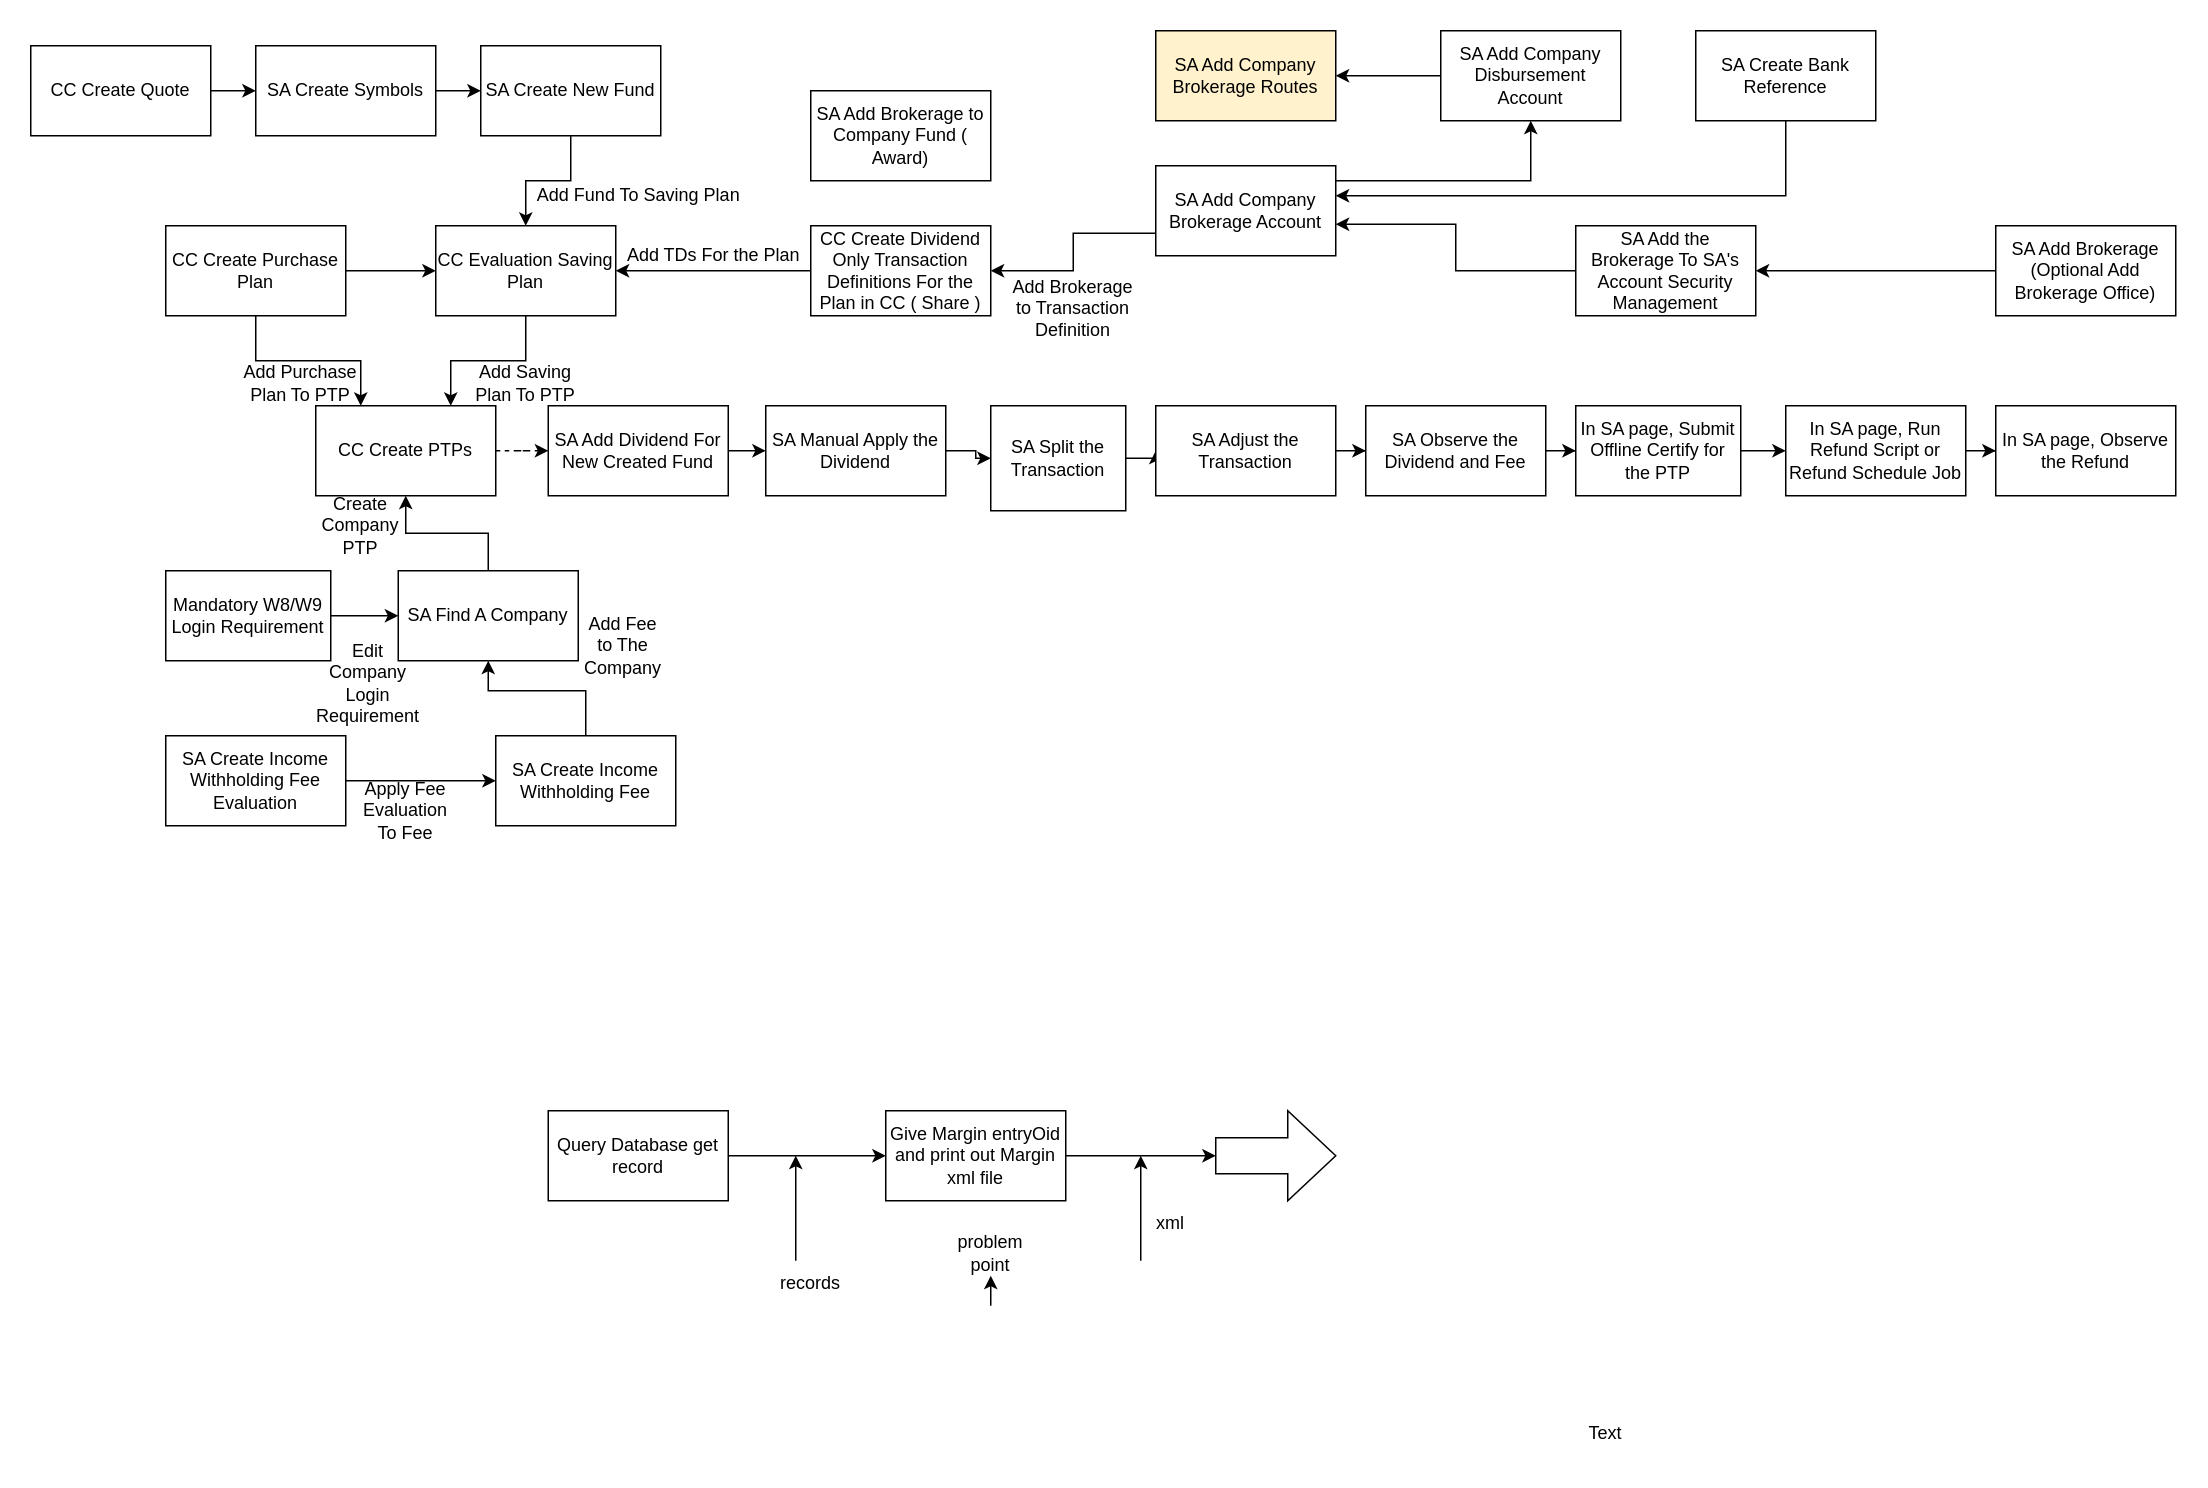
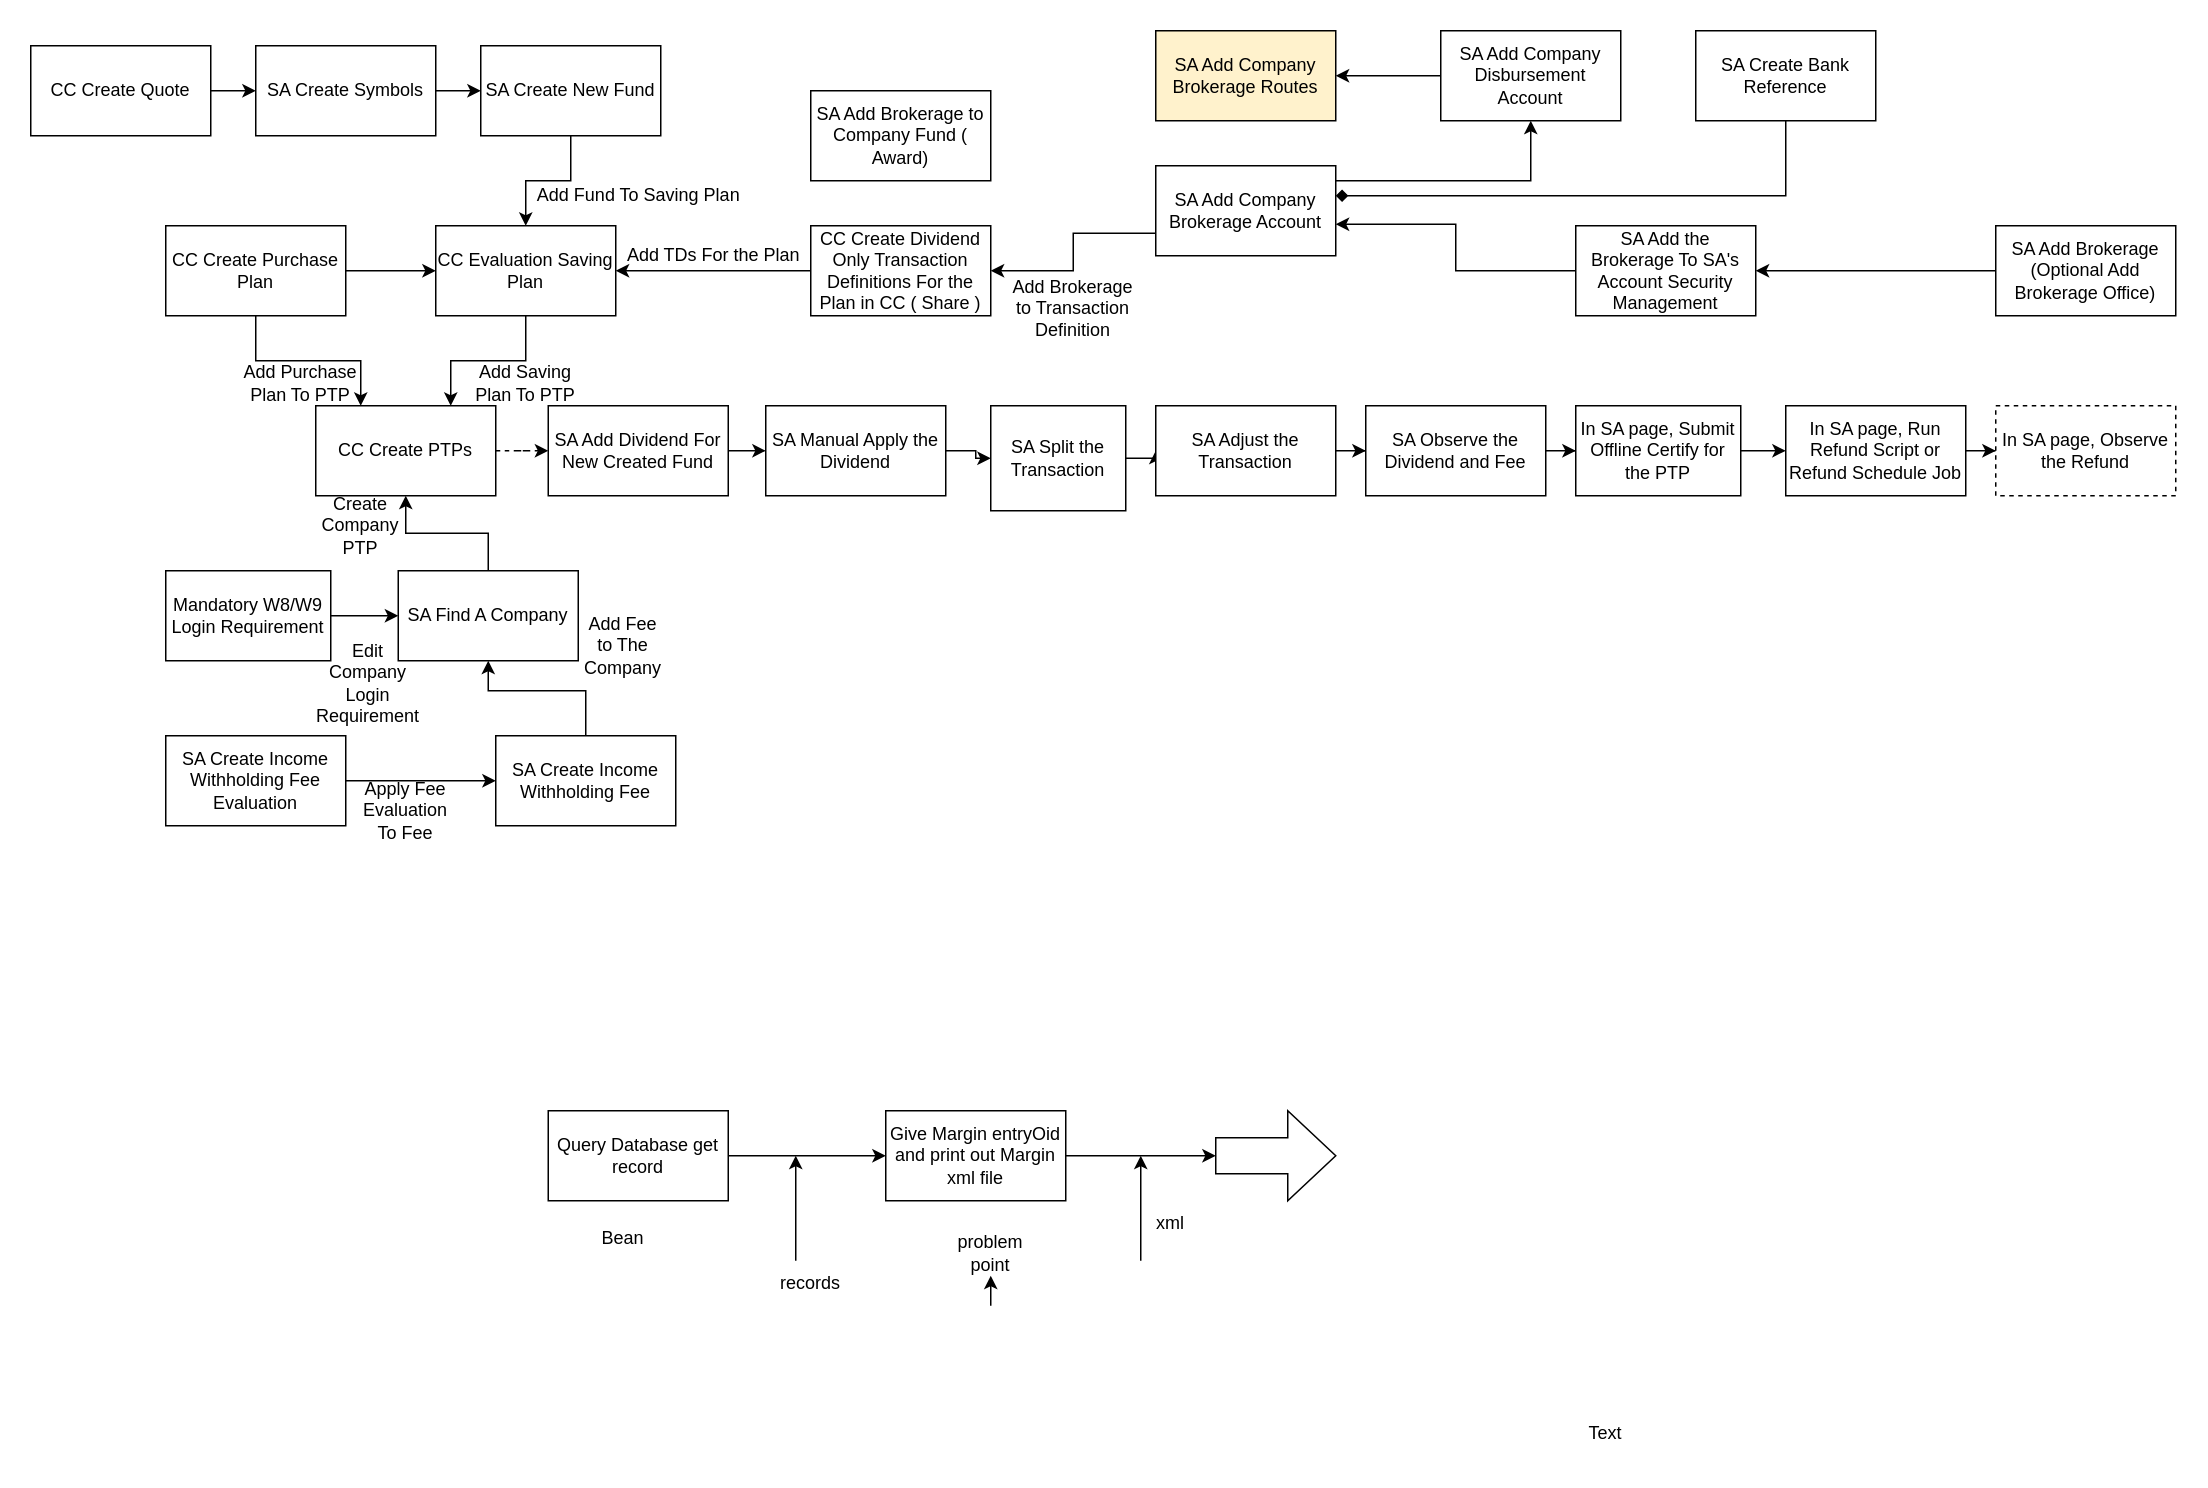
edge "SA Create Bank Reference" -> "SA Add Company Brokerage Account": arrowhead classic -> diamond
node "In SA page, Observe the Refund": style solid -> dashed
node "Bean": added
